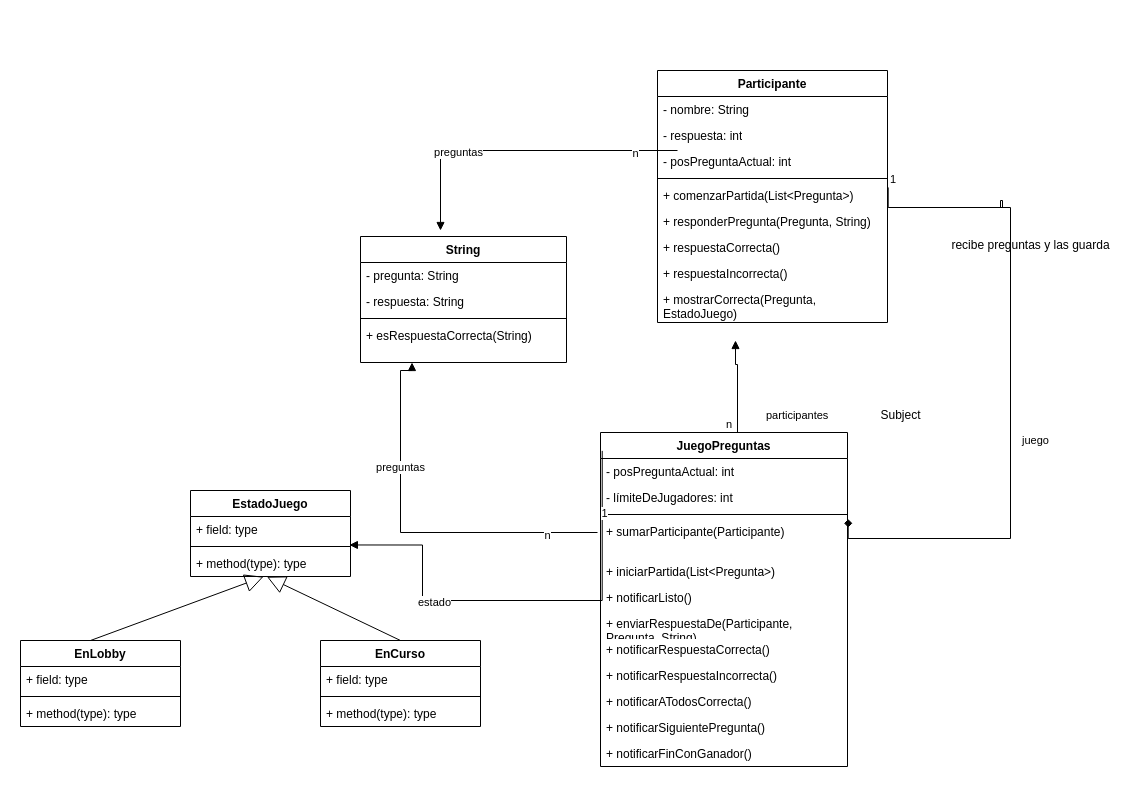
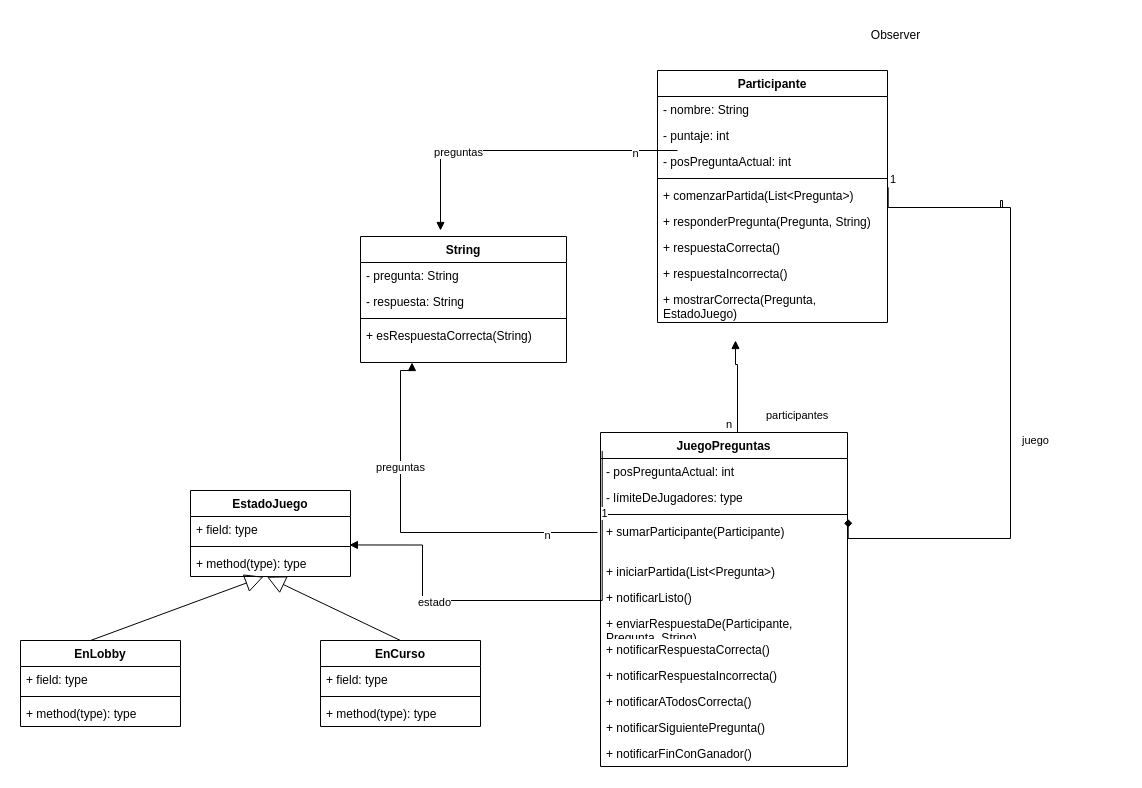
node "Observer": added
node "- respuesta: int": label "- respuesta: int" -> "- puntaje: int"
node "recibe preguntas y las guarda": removed
node "Subject": removed
node "- límiteDeJugadores: int": label "- límiteDeJugadores: int" -> "- límiteDeJugadores: type"
